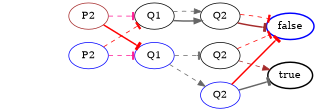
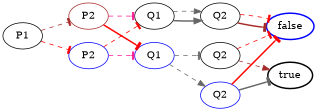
node "P1": added
